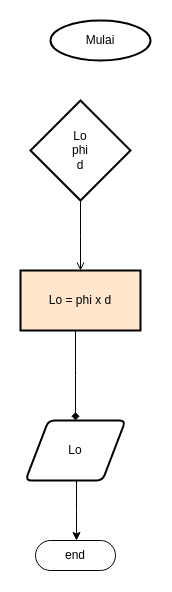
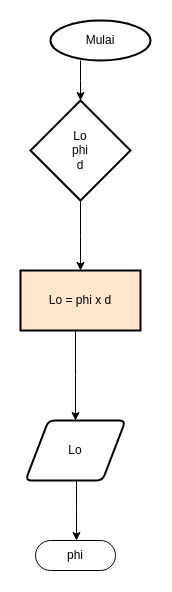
edge "Mulai" -> "Lo phi d": added
edge "Lo phi d" -> "Lo = phi x d": arrowhead open -> classic
edge "Lo = phi x d" -> "Lo": arrowhead diamond -> classic
node "end": label "end" -> "phi"
